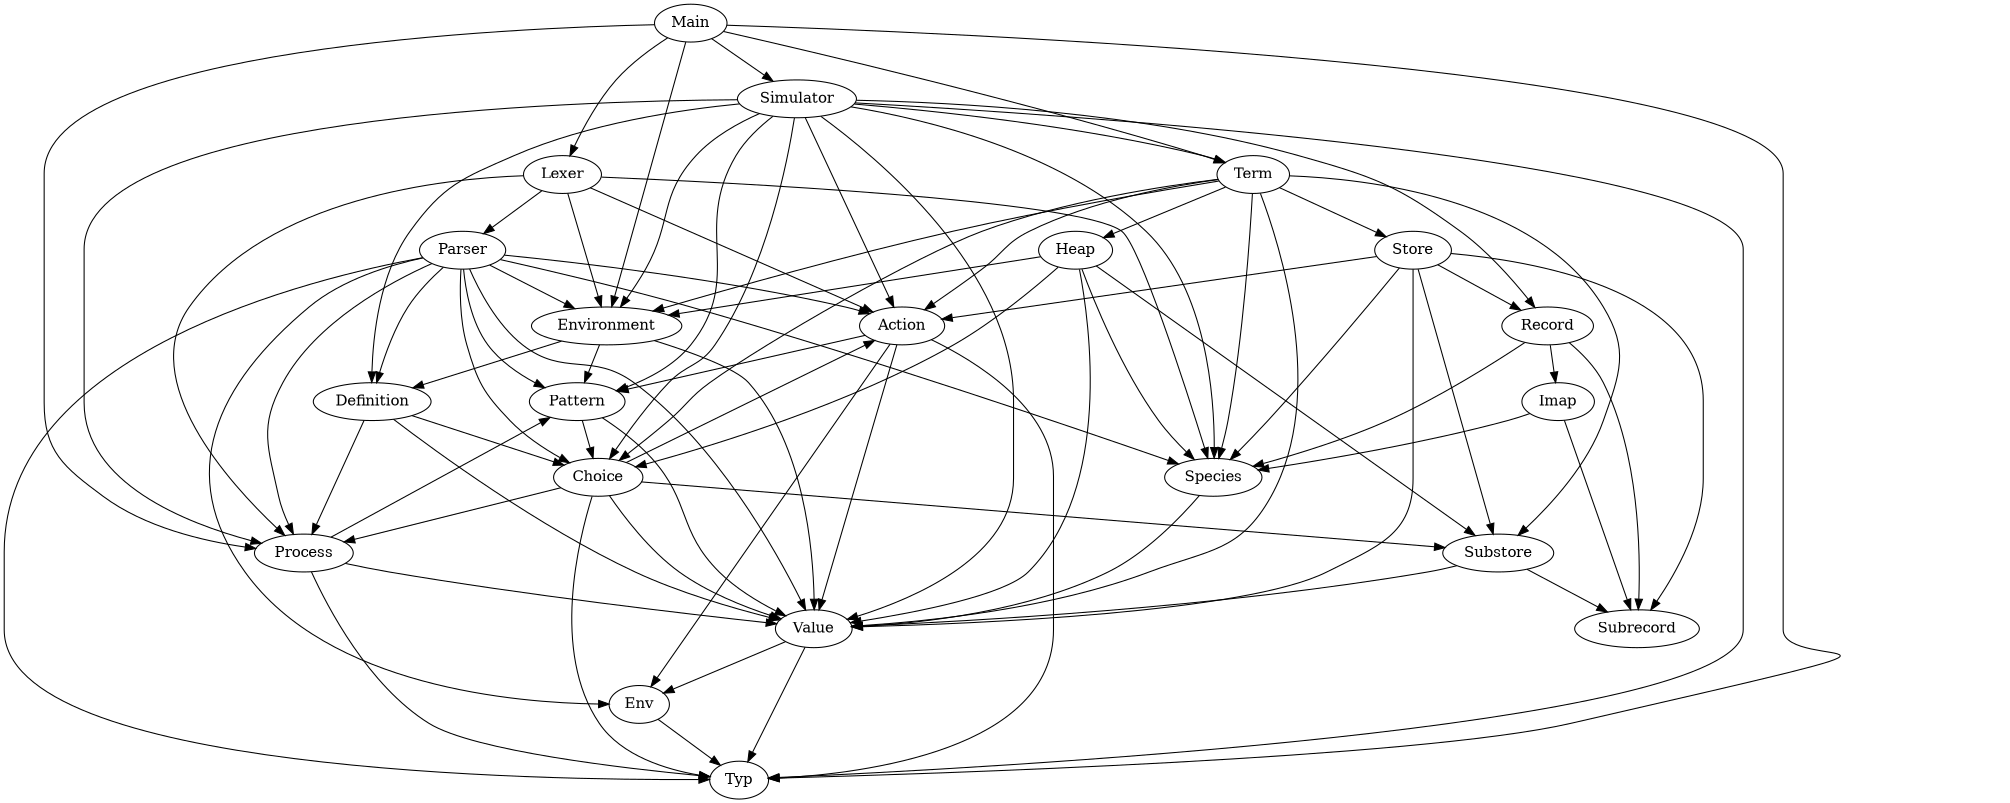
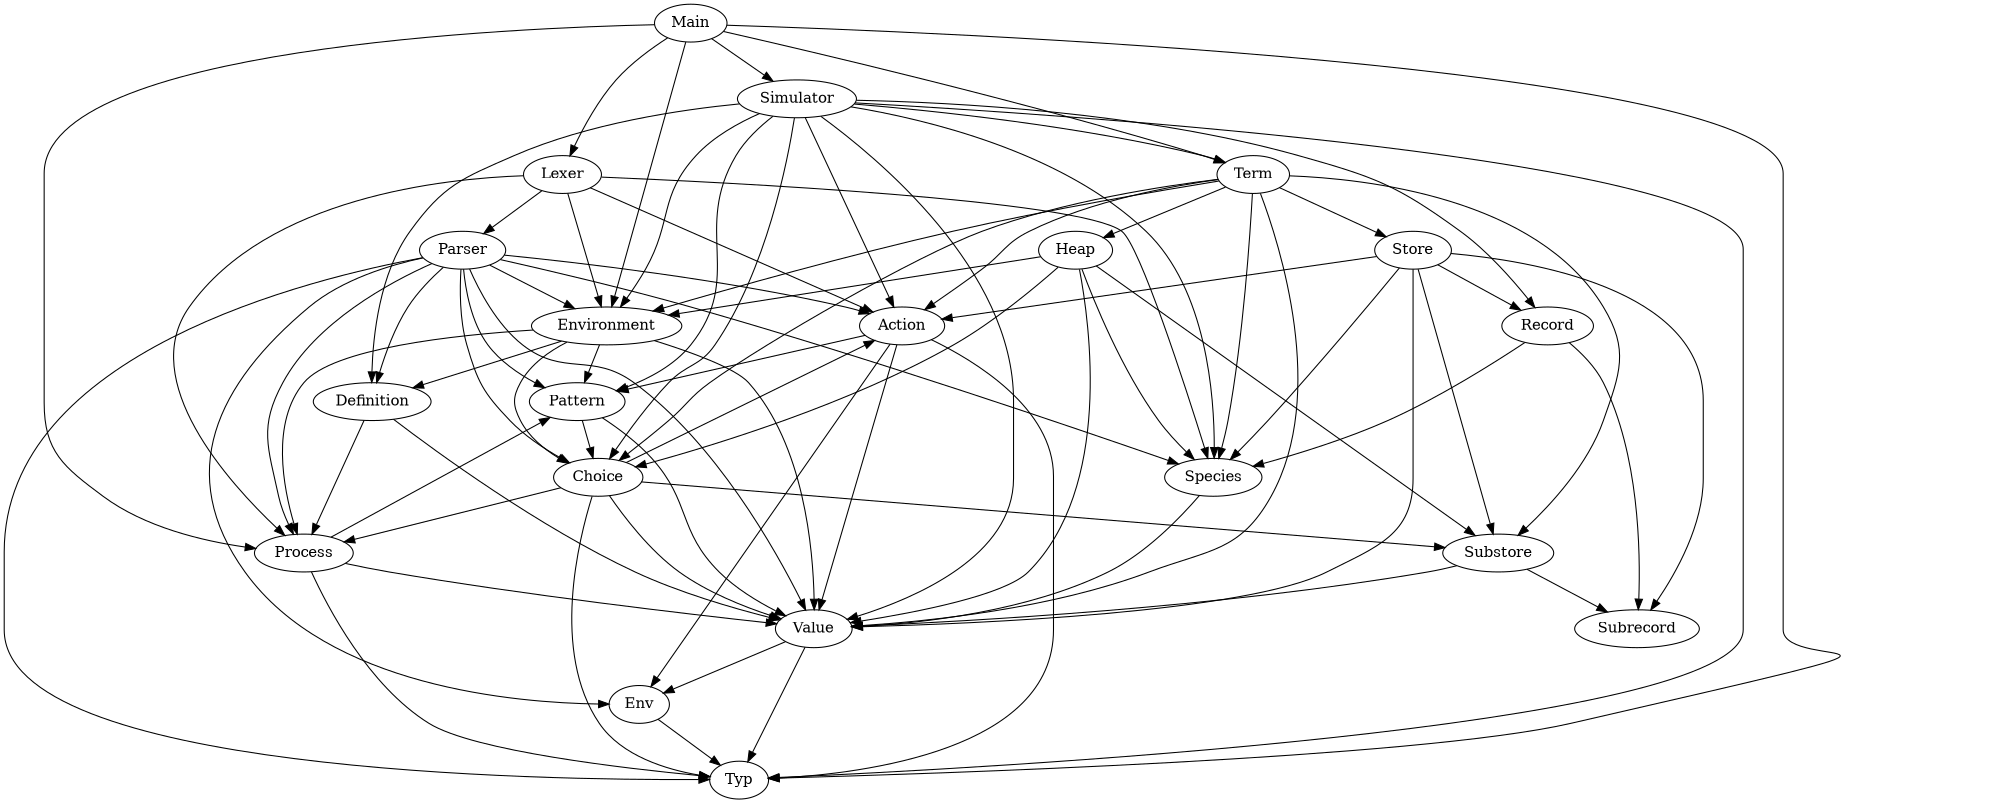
edge "Simulator" -> "Process": now "Environment" -> "Process"
node "Imap": removed
edge "Definition" -> "Choice": now "Environment" -> "Choice"
